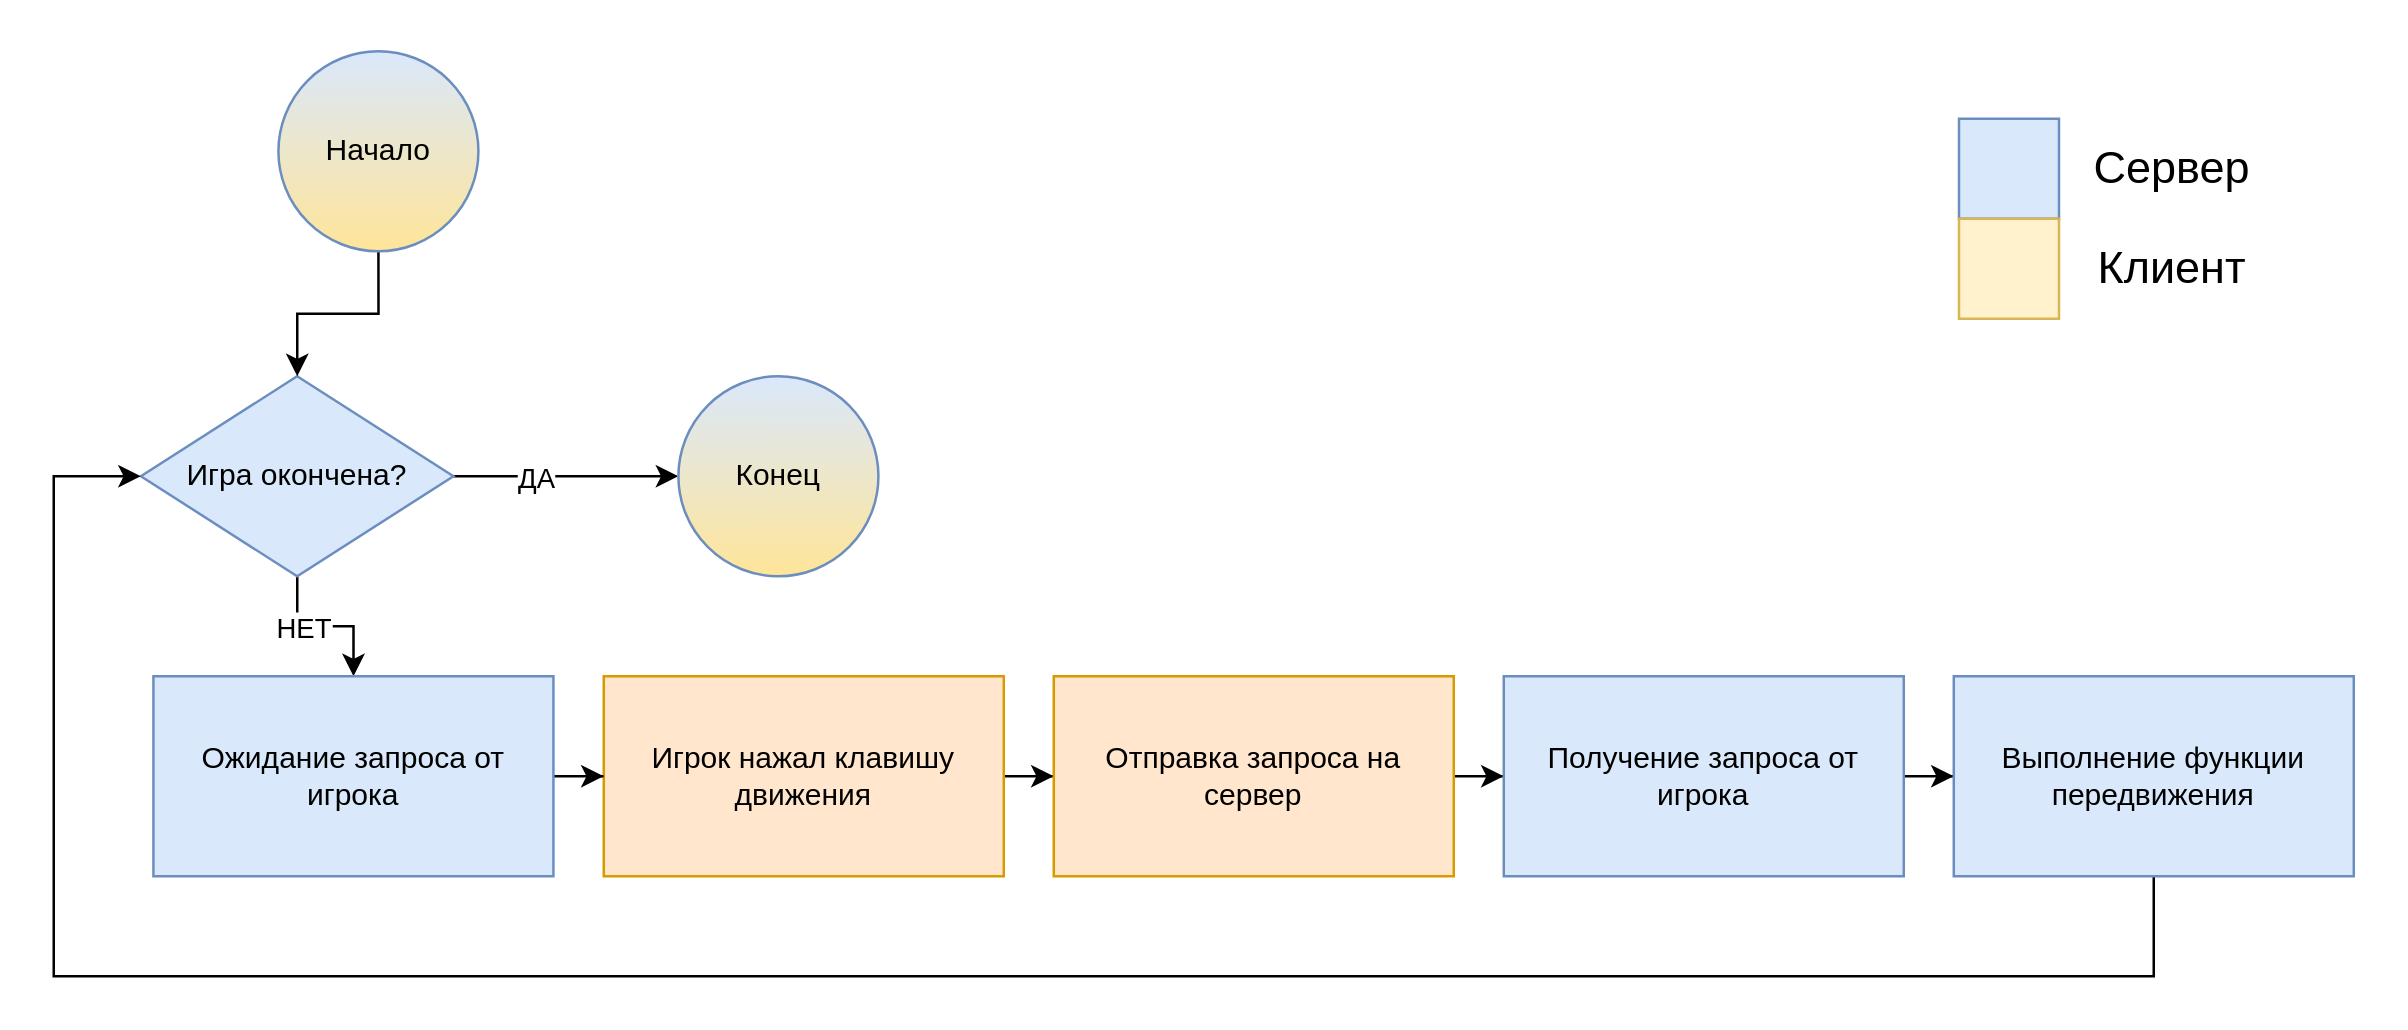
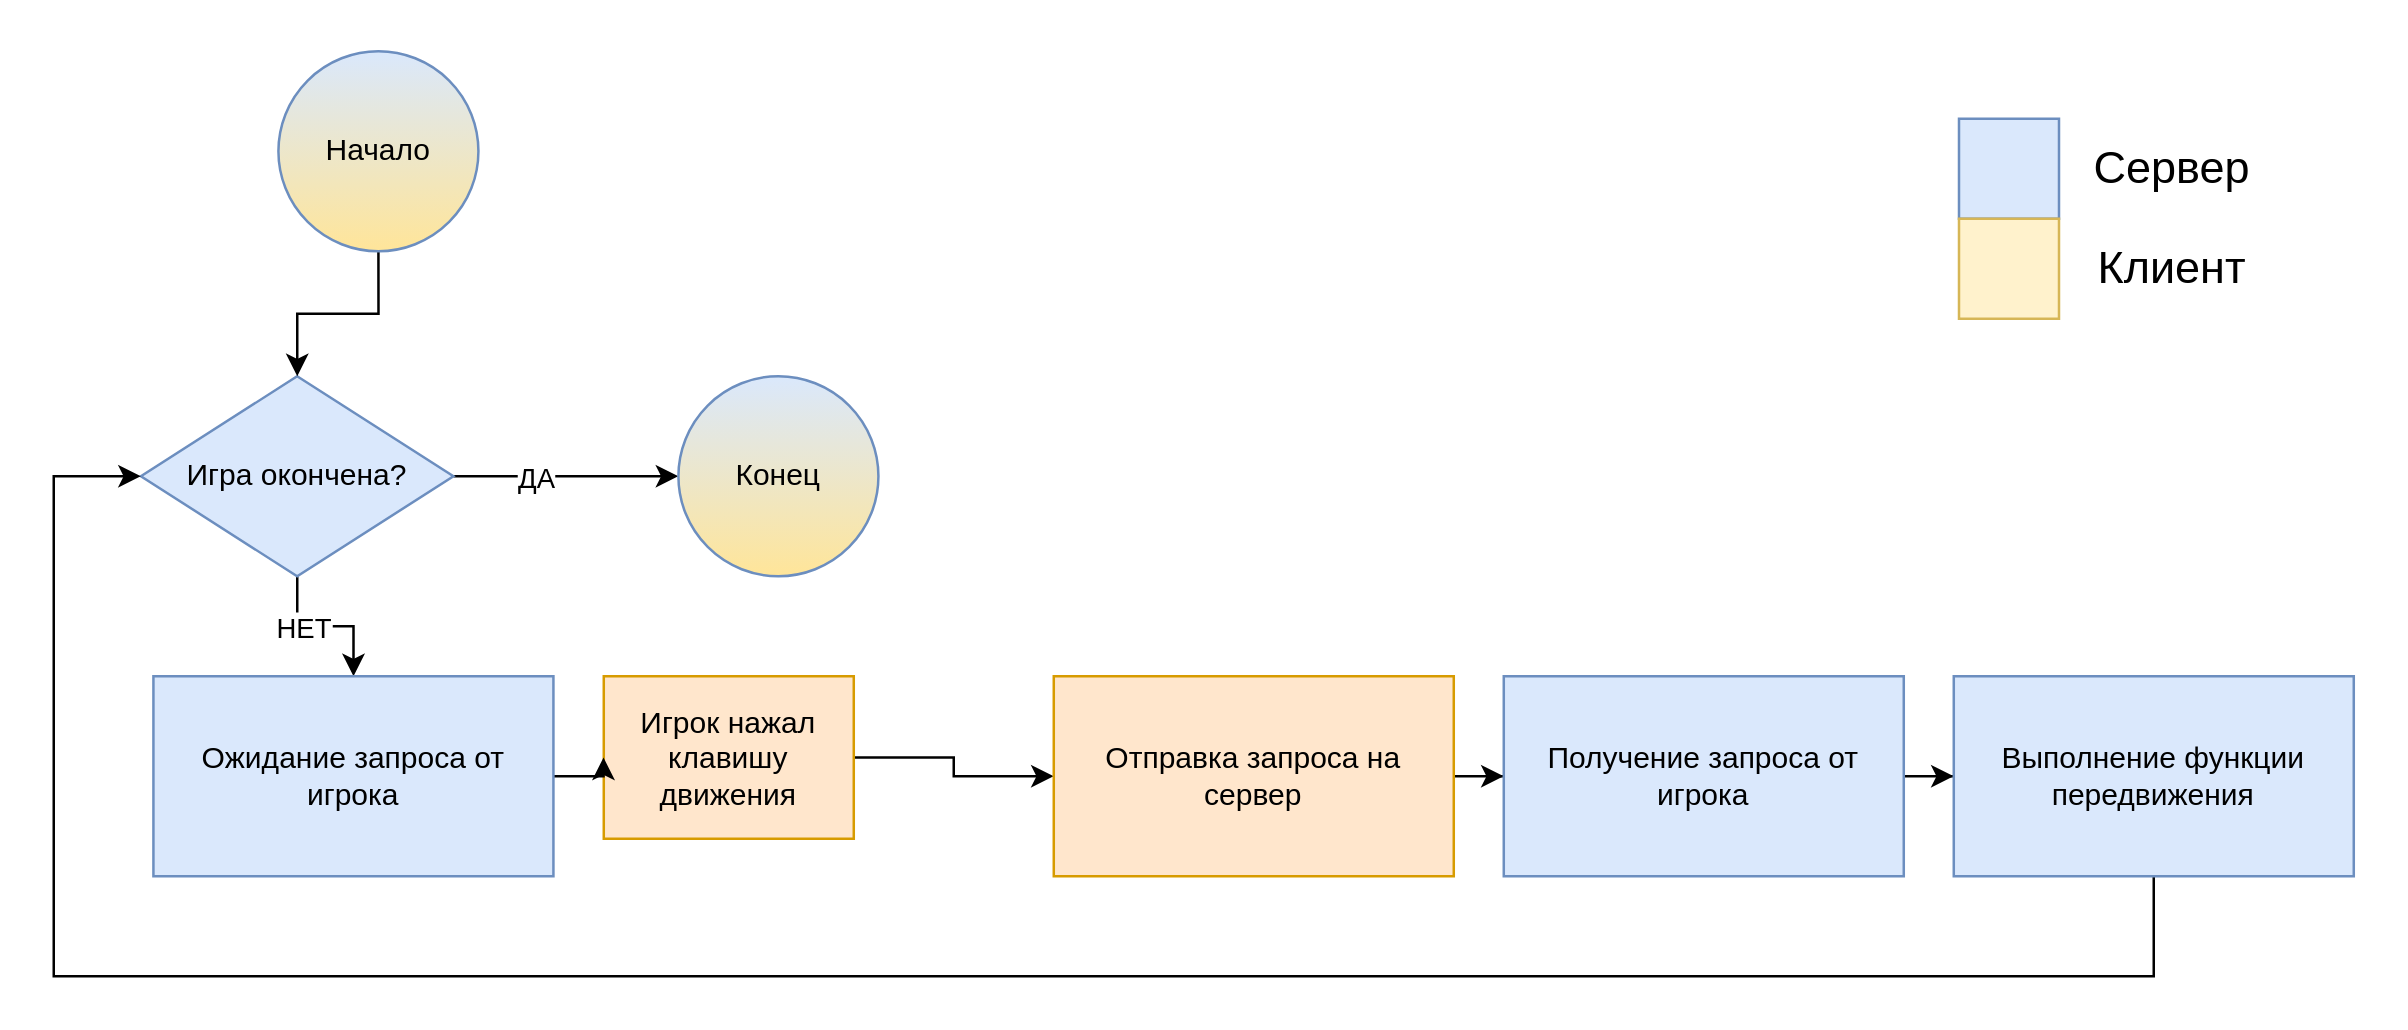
node "Игрок нажал клавишу движения": size 400x200 -> 250x163
